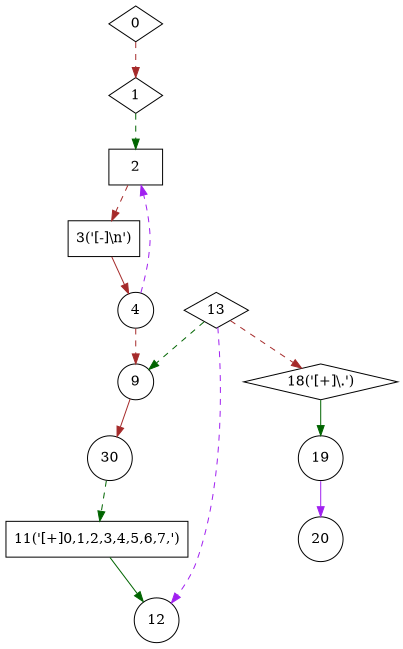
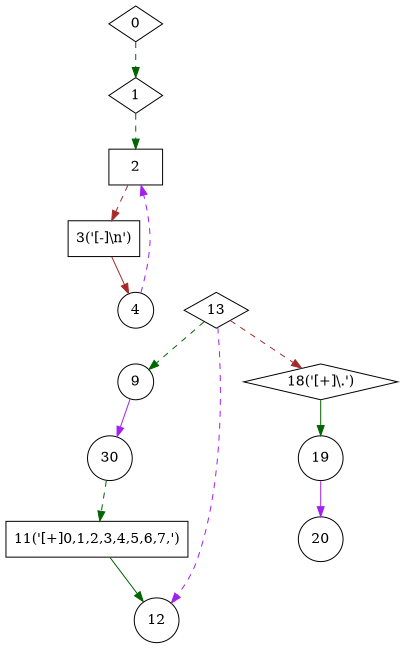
edge "0" -> "1": color brown -> darkgreen
edge "4" -> "9": removed
edge "9" -> "30": color brown -> purple
